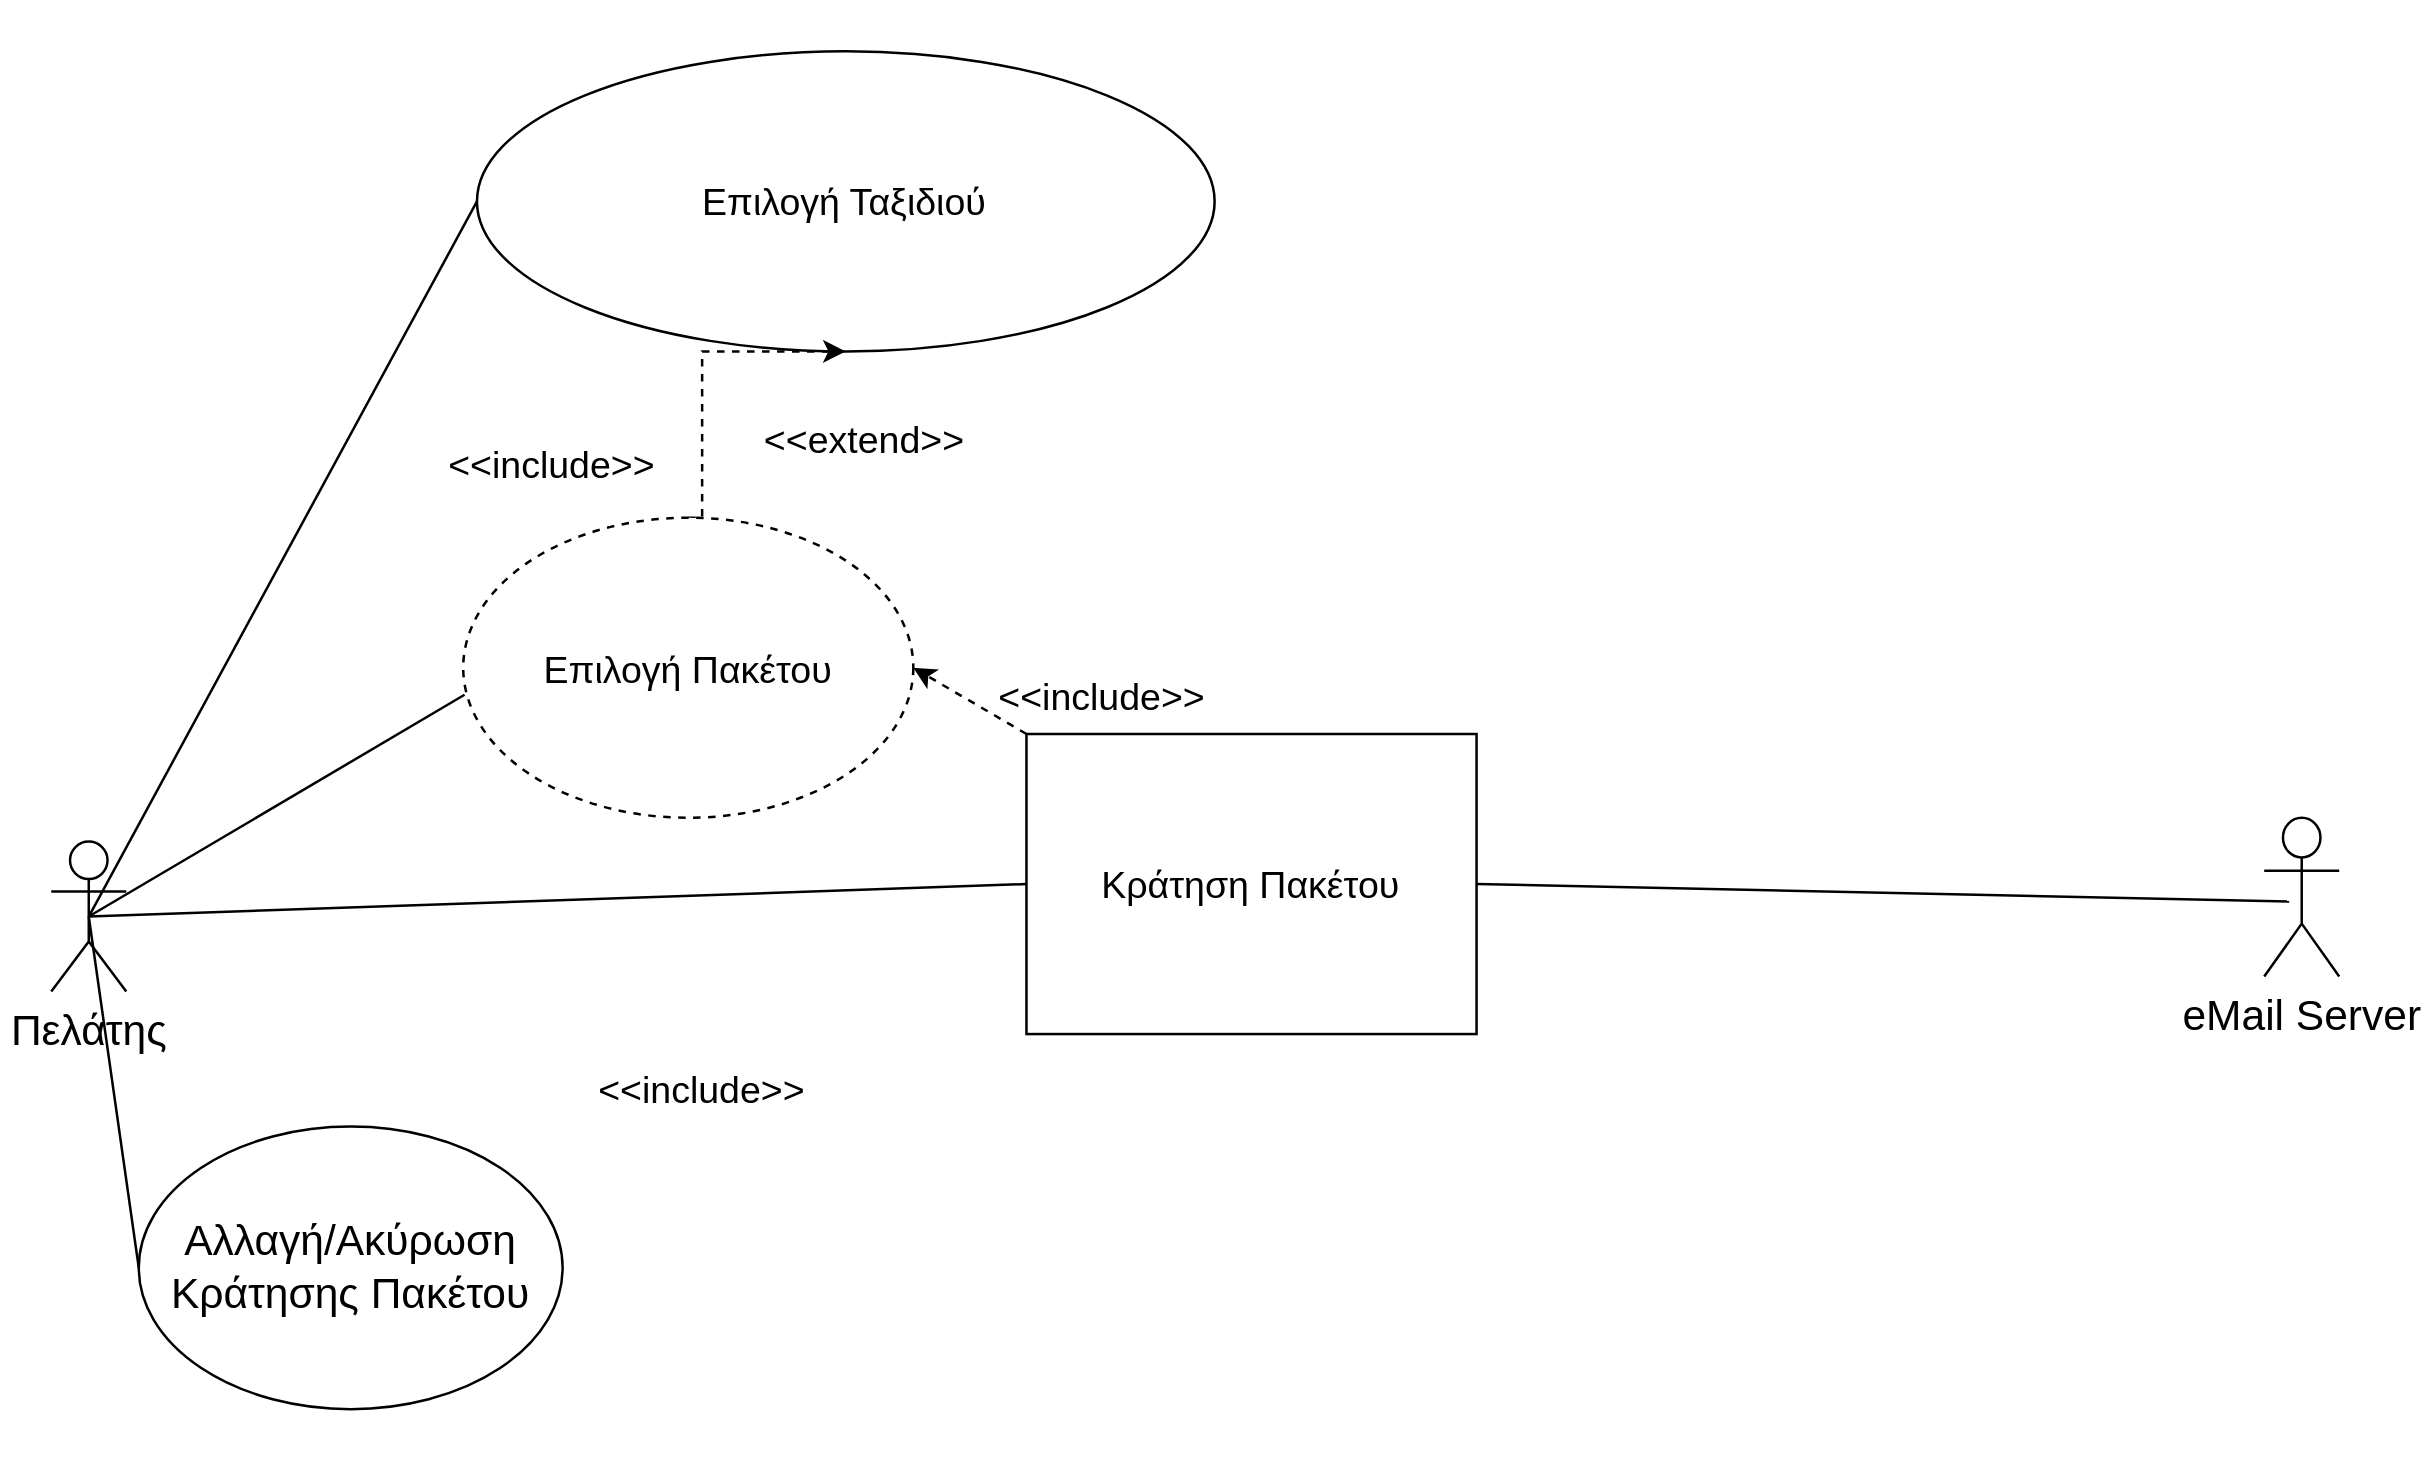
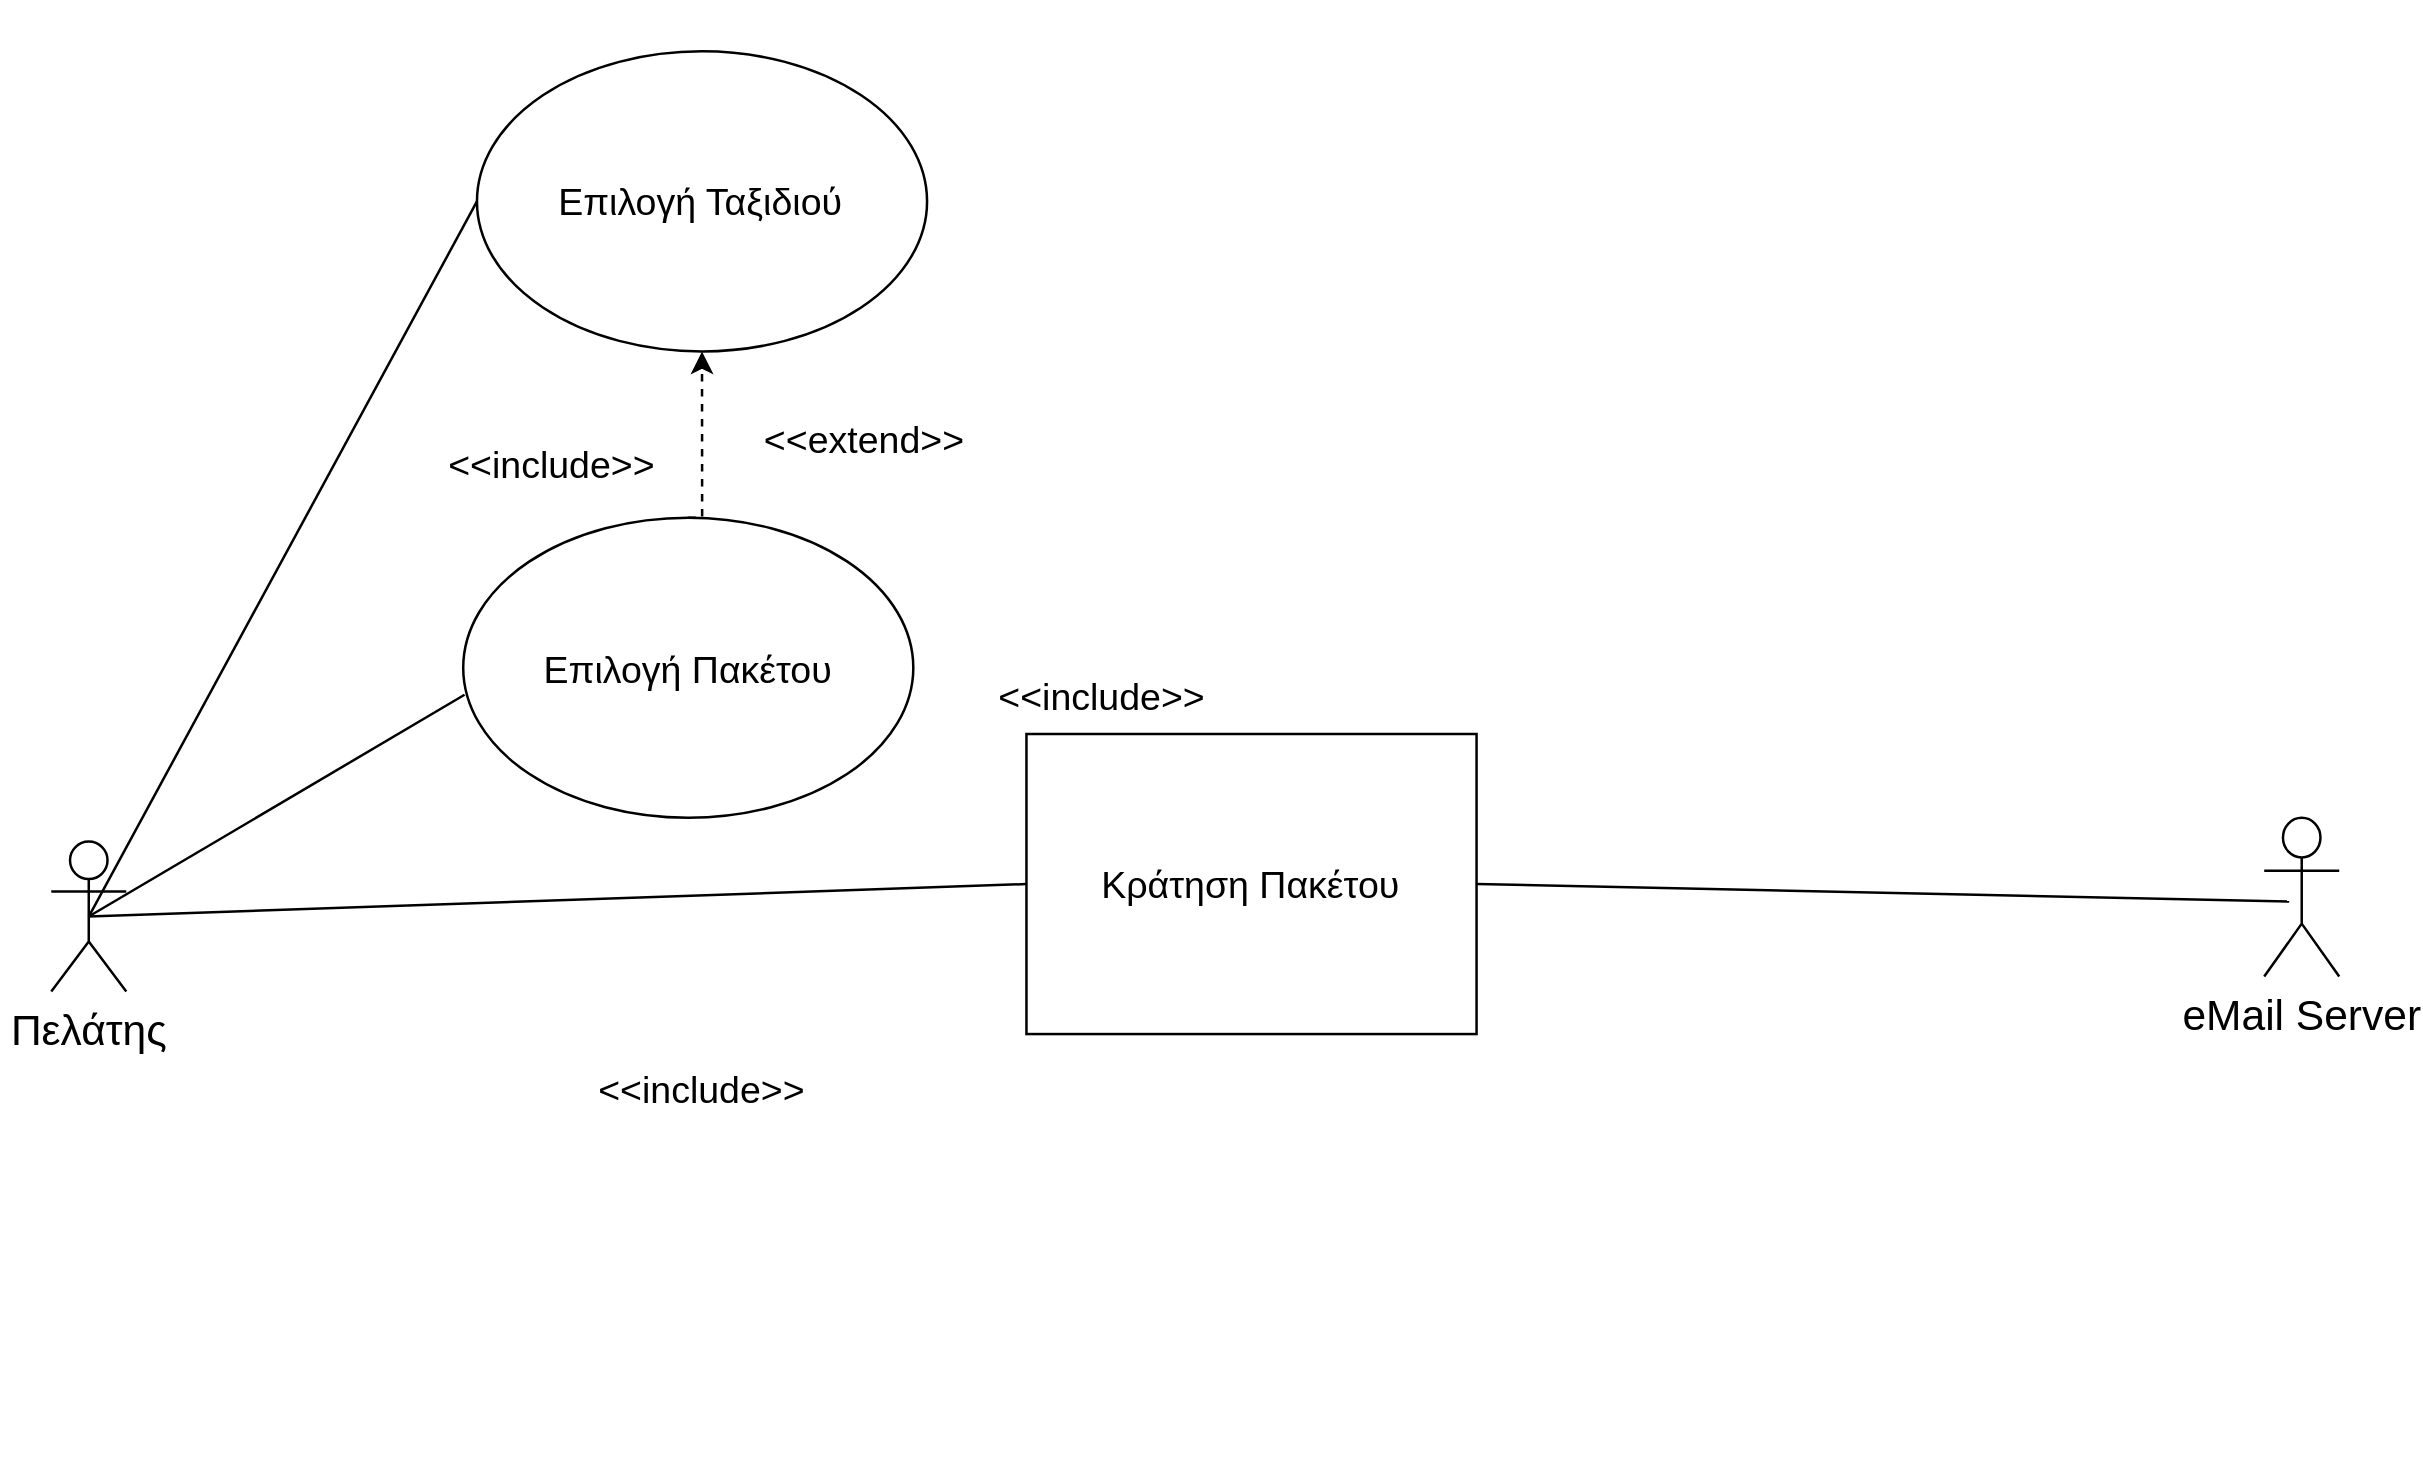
node "Επιλογή Ταξιδιού": size 738x300 -> 450x300
node "Επιλογή Πακέτου": style dashed -> solid
edge "Κράτηση Πακέτου" -> "Επιλογή Πακέτου": removed
edge "Πελάτης" -- "Αλλαγή/Ακύρωση Κράτησης Πακέτου": removed
node "Αλλαγή/Ακύρωση Κράτησης Πακέτου": removed
